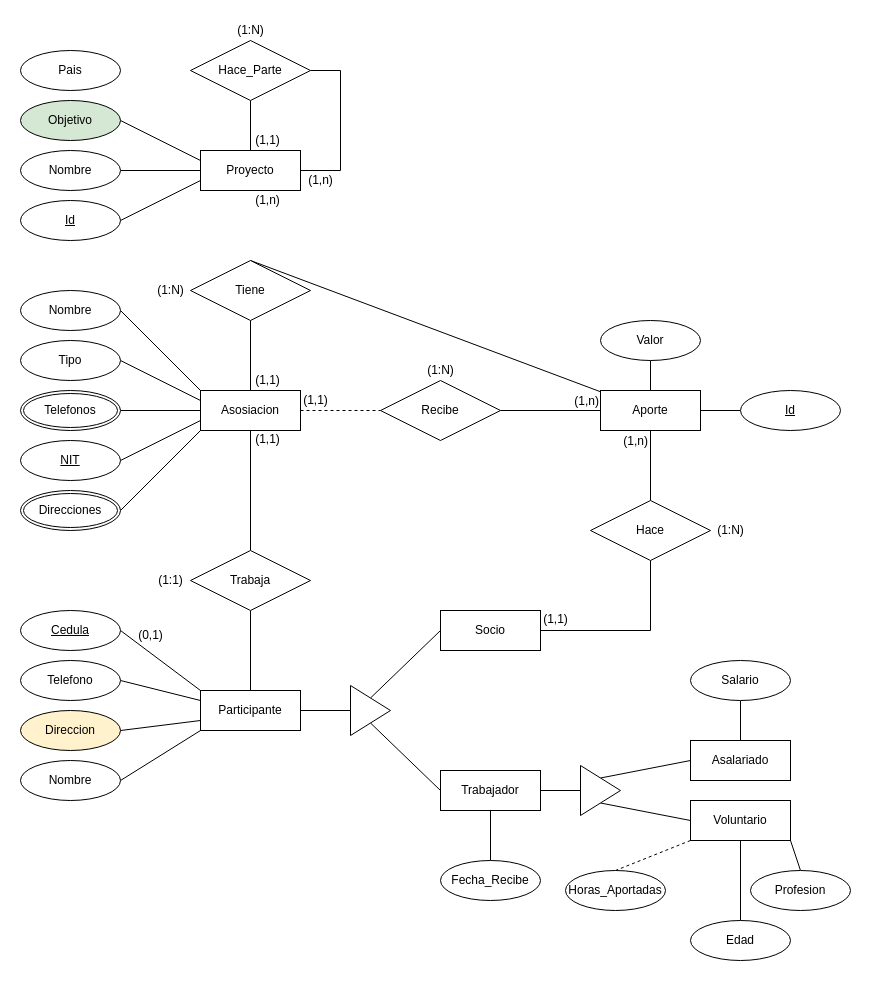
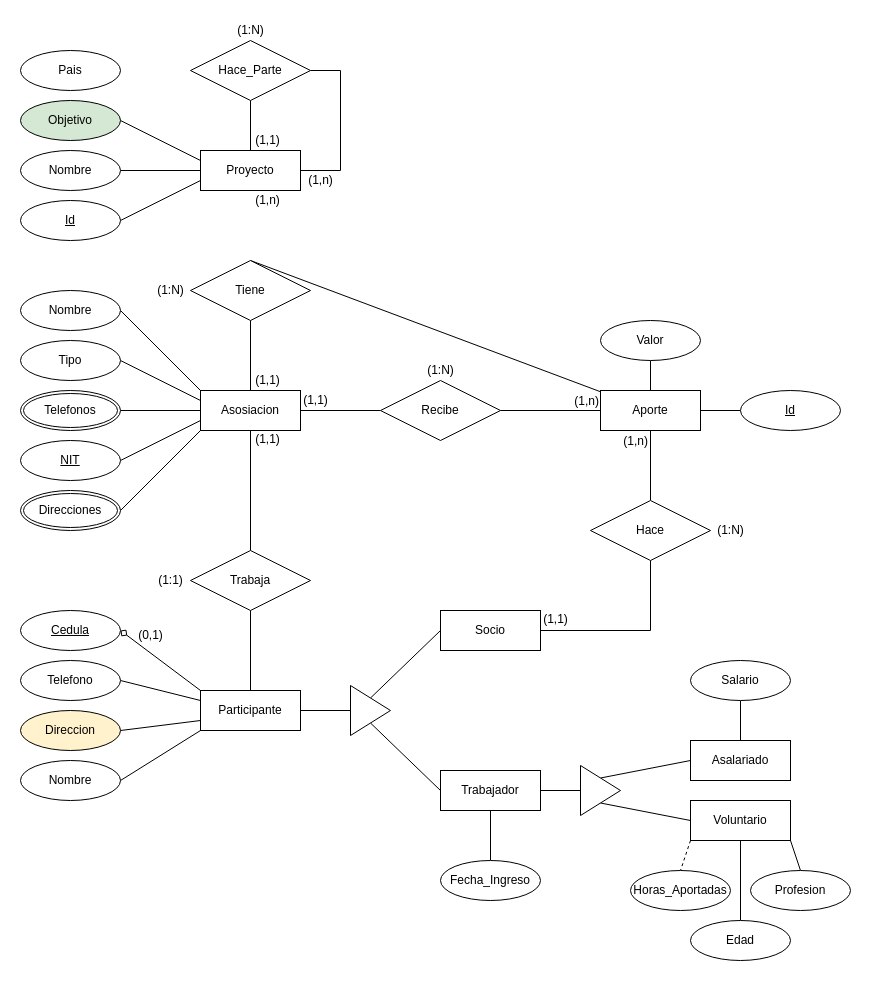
edge "Asosiacion" -- "Recibe": style dashed -> solid
edge "Cedula" -- "Participante": arrowhead none -> diamond
node "Fecha_Recibe": label "Fecha_Recibe" -> "Fecha_Ingreso"
node "Horas_Aportadas": moved (616, 891) -> (681, 891)
